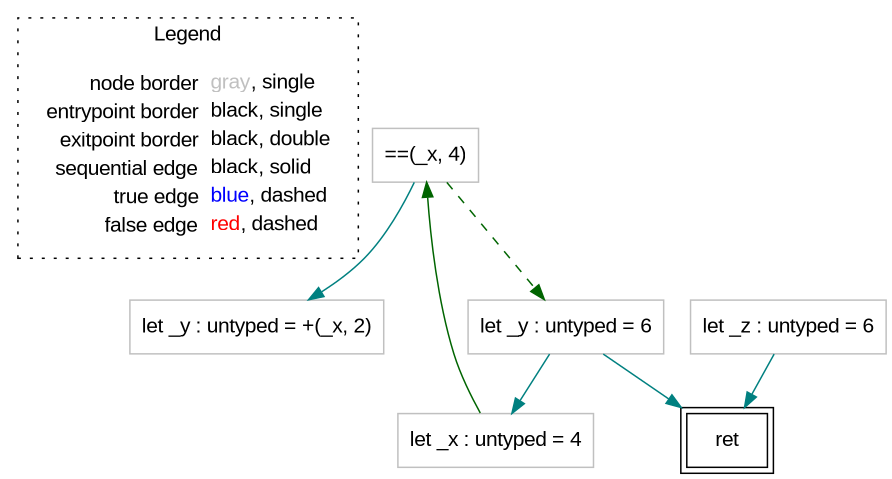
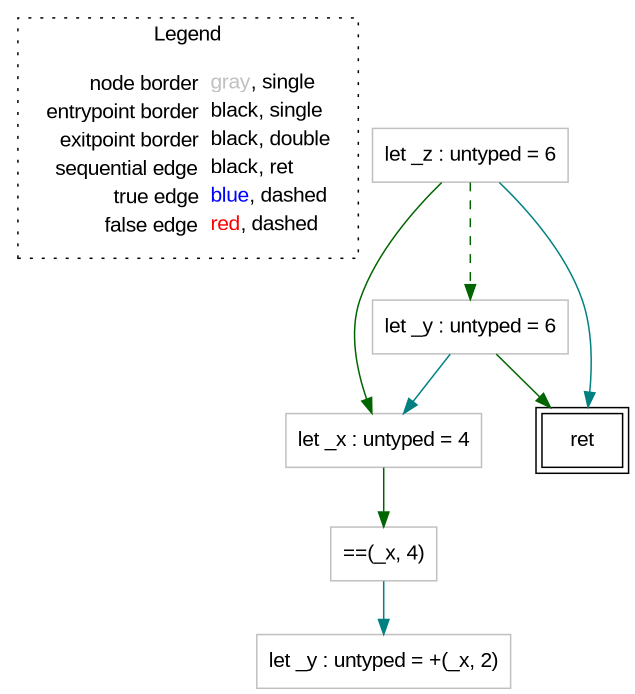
node "node border": text ", solid" -> ", ret"
edge "==(_x, 4)" -> "let _y : untyped = 6": now "let _z : untyped = 6" -> "let _y : untyped = 6"
edge "let _z : untyped = 6" -> "let _x : untyped = 4": added
edge "let _y : untyped = 6" -> "ret": color teal -> darkgreen
